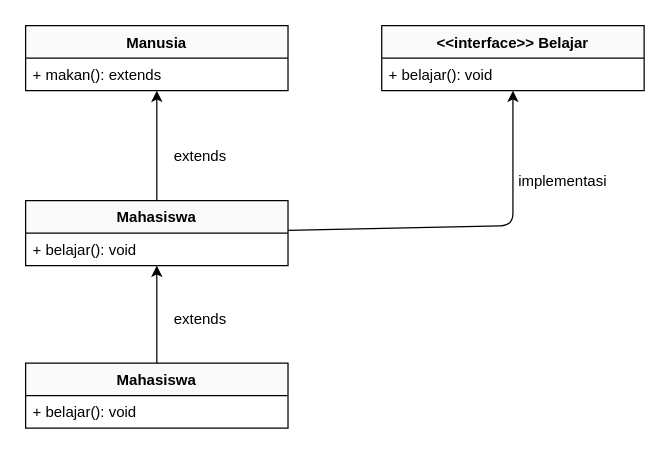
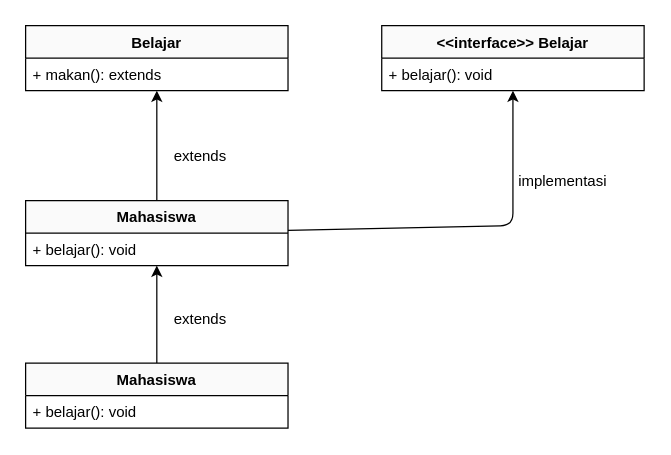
node "Manusia": label "Manusia" -> "Belajar"
